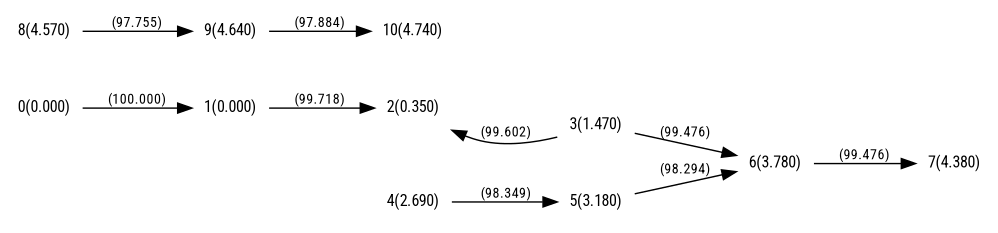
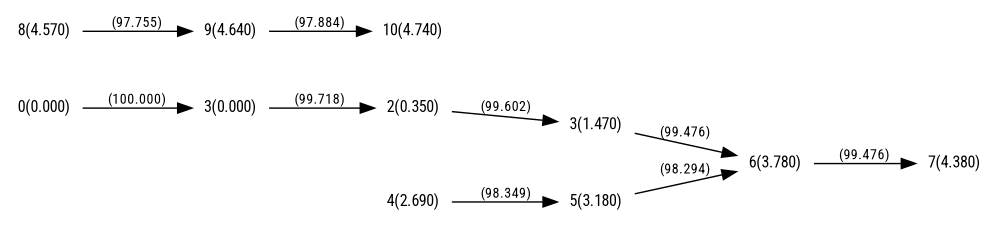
node "1(0.000)": label "1(0.000)" -> "3(0.000)"
edge "3(1.470)" -> "2(0.350)": reversed
